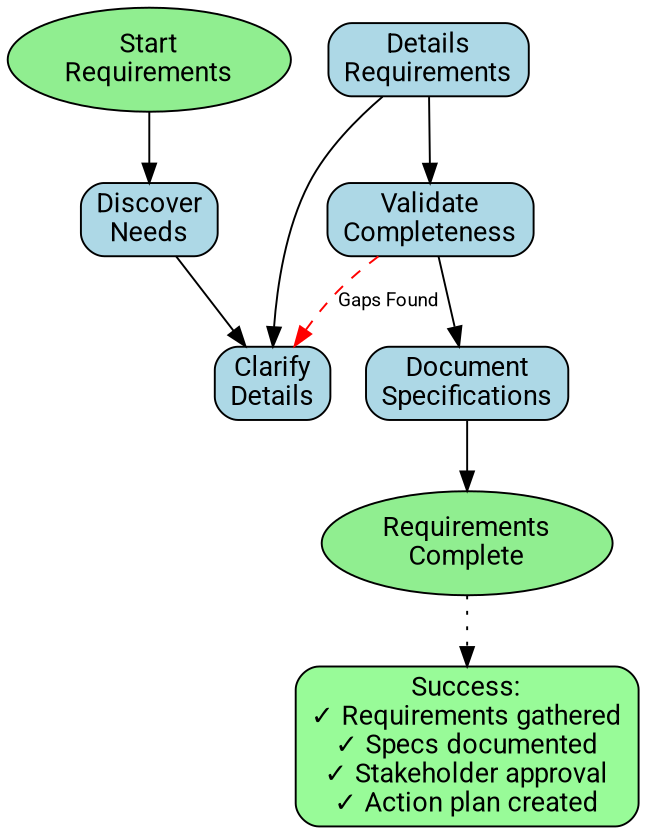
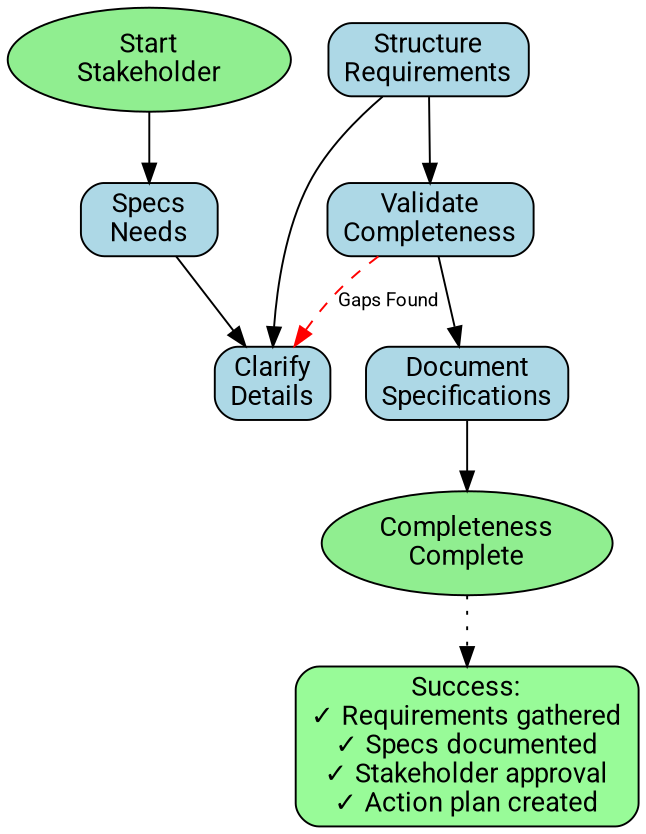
node "Start Requirements": label "Start Requirements" -> "Start Stakeholder"
node "Details Requirements": label "Details Requirements" -> "Structure Requirements"
node "Discover Needs": label "Discover Needs" -> "Specs Needs"
node "Requirements Complete": label "Requirements Complete" -> "Completeness Complete"
